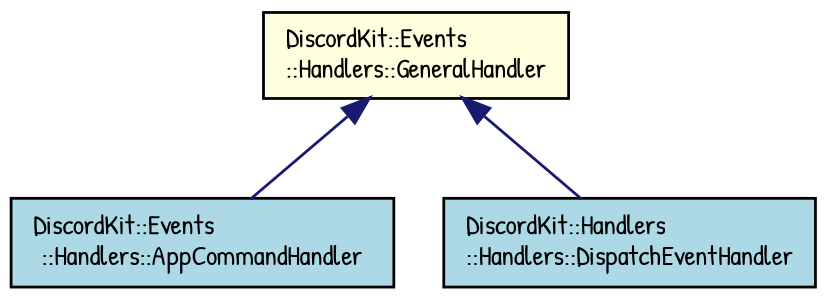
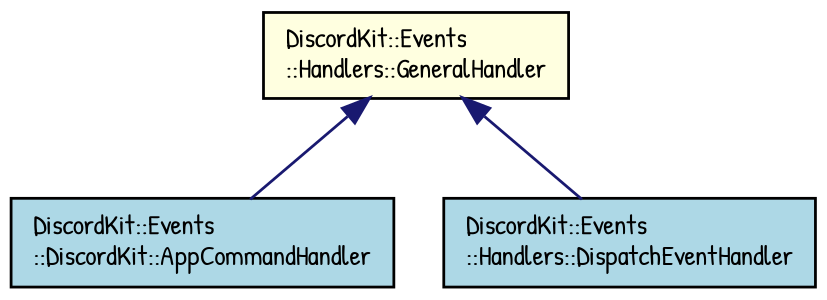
node "DiscordKit::Events ::Handlers::AppCommandHandler": label "DiscordKit::Events ::Handlers::AppCommandHandler" -> "DiscordKit::Events ::DiscordKit::AppCommandHandler"
node "DiscordKit::Handlers ::Handlers::DispatchEventHandler": label "DiscordKit::Handlers ::Handlers::DispatchEventHandler" -> "DiscordKit::Events ::Handlers::DispatchEventHandler"
